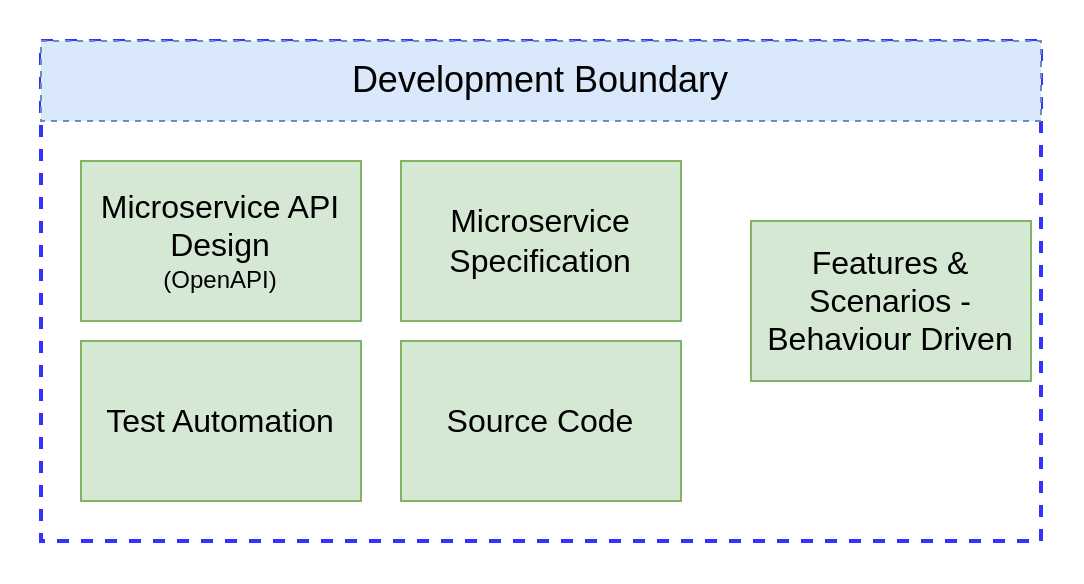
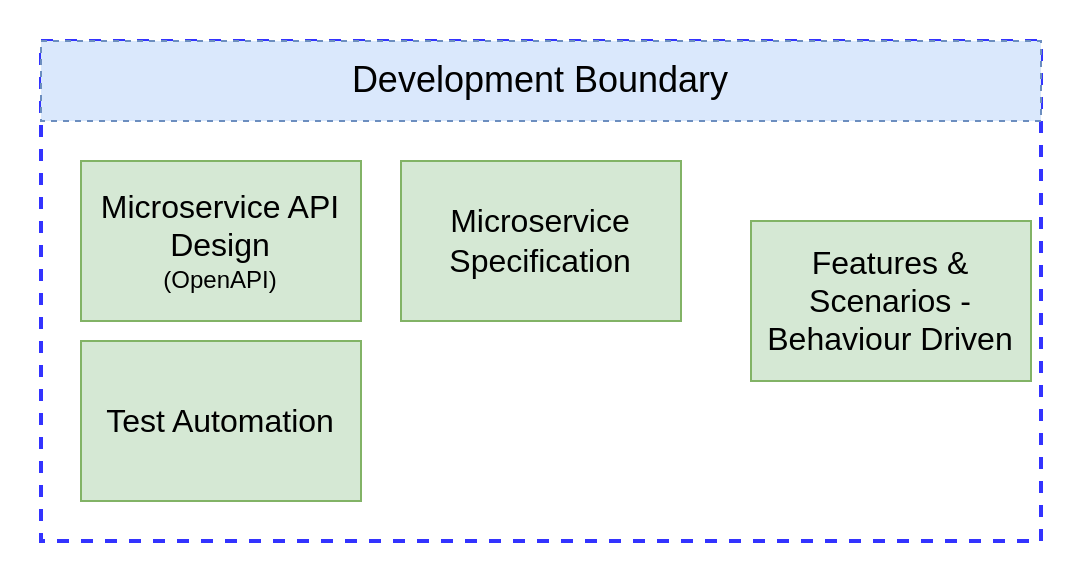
node "Source Code": removed
